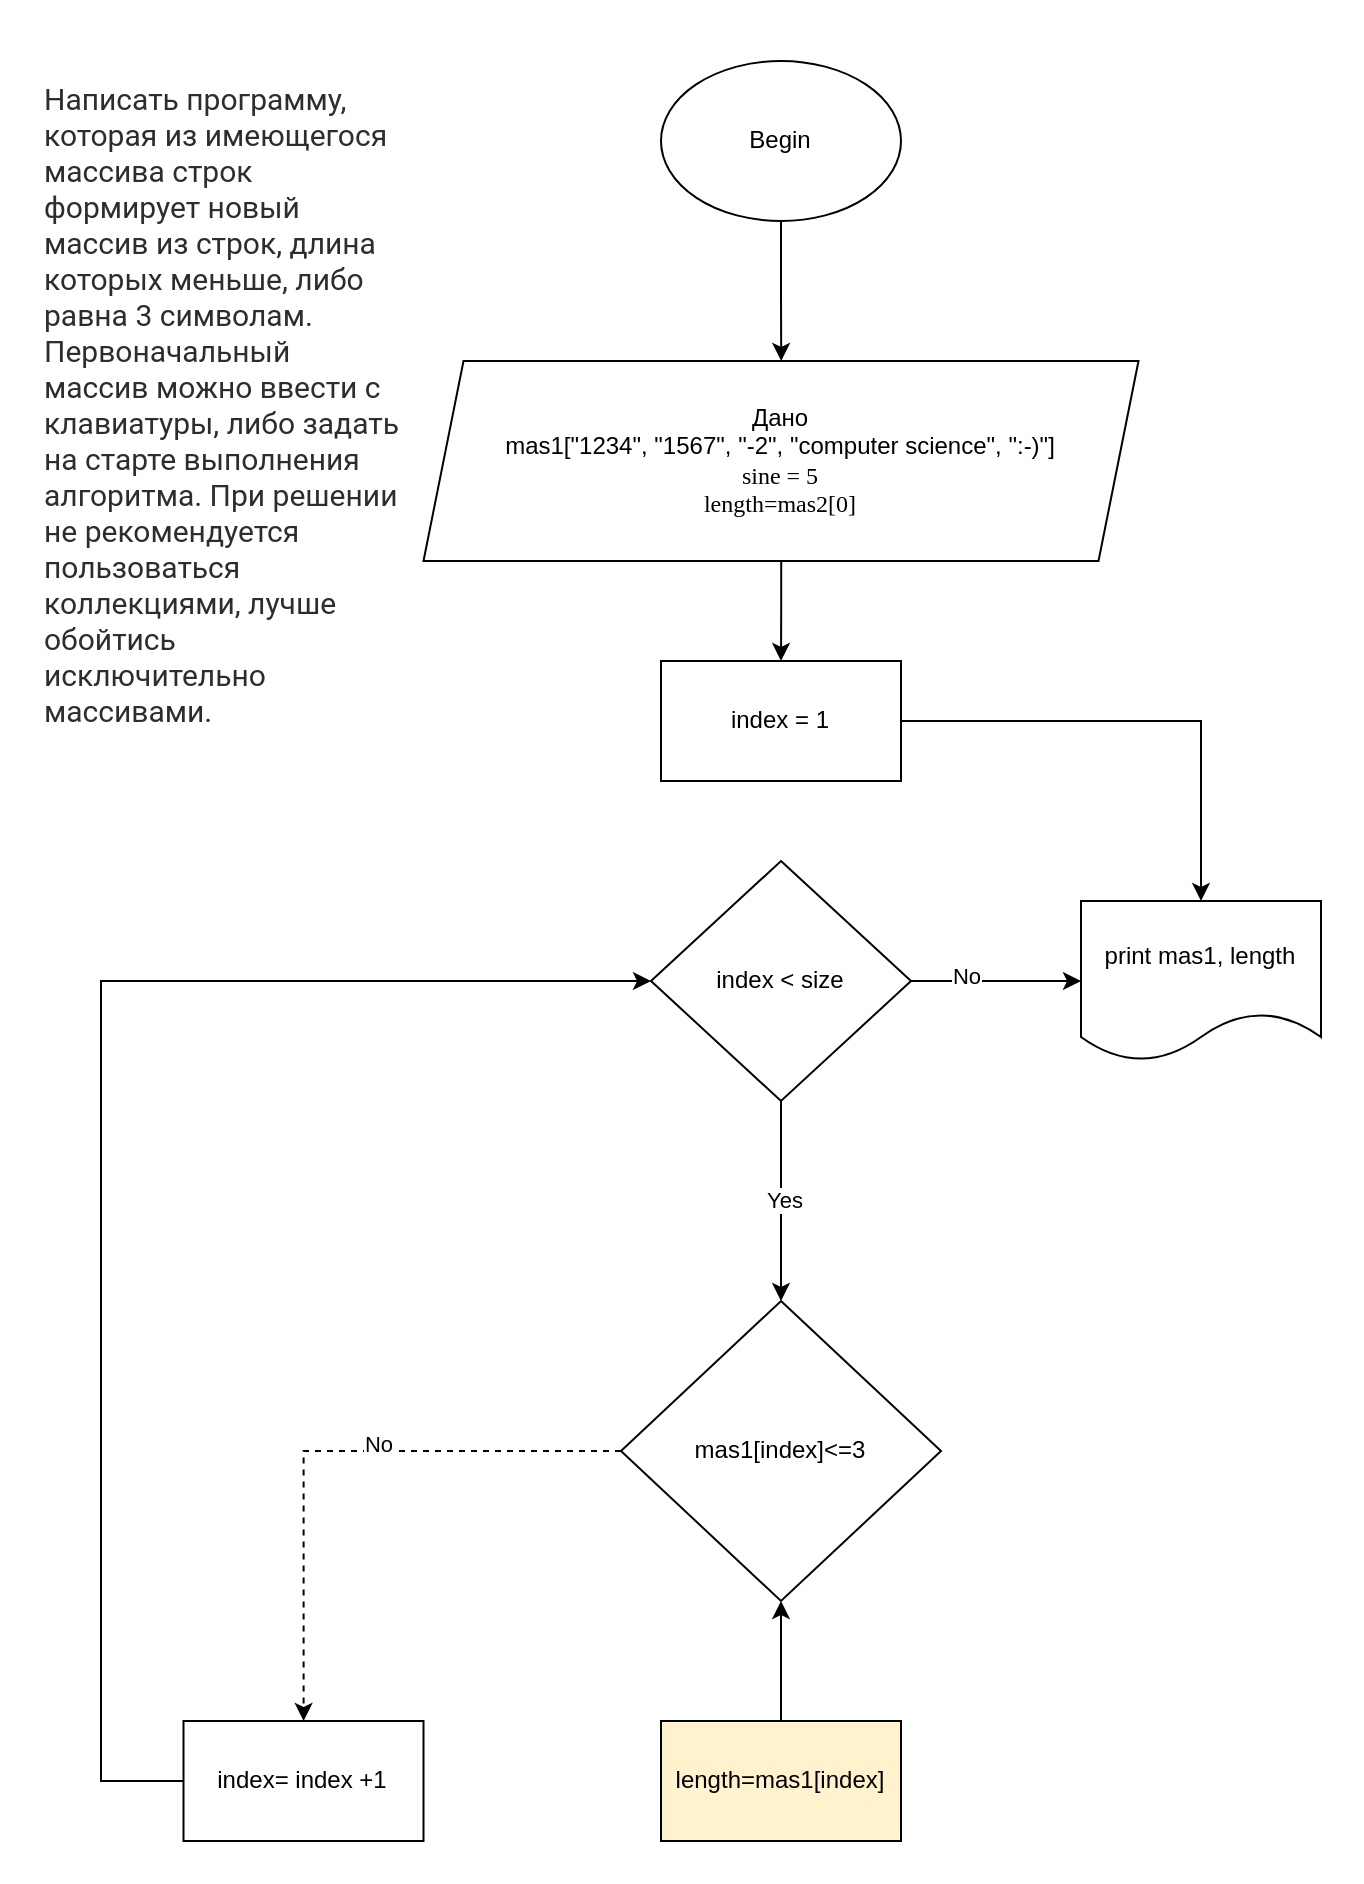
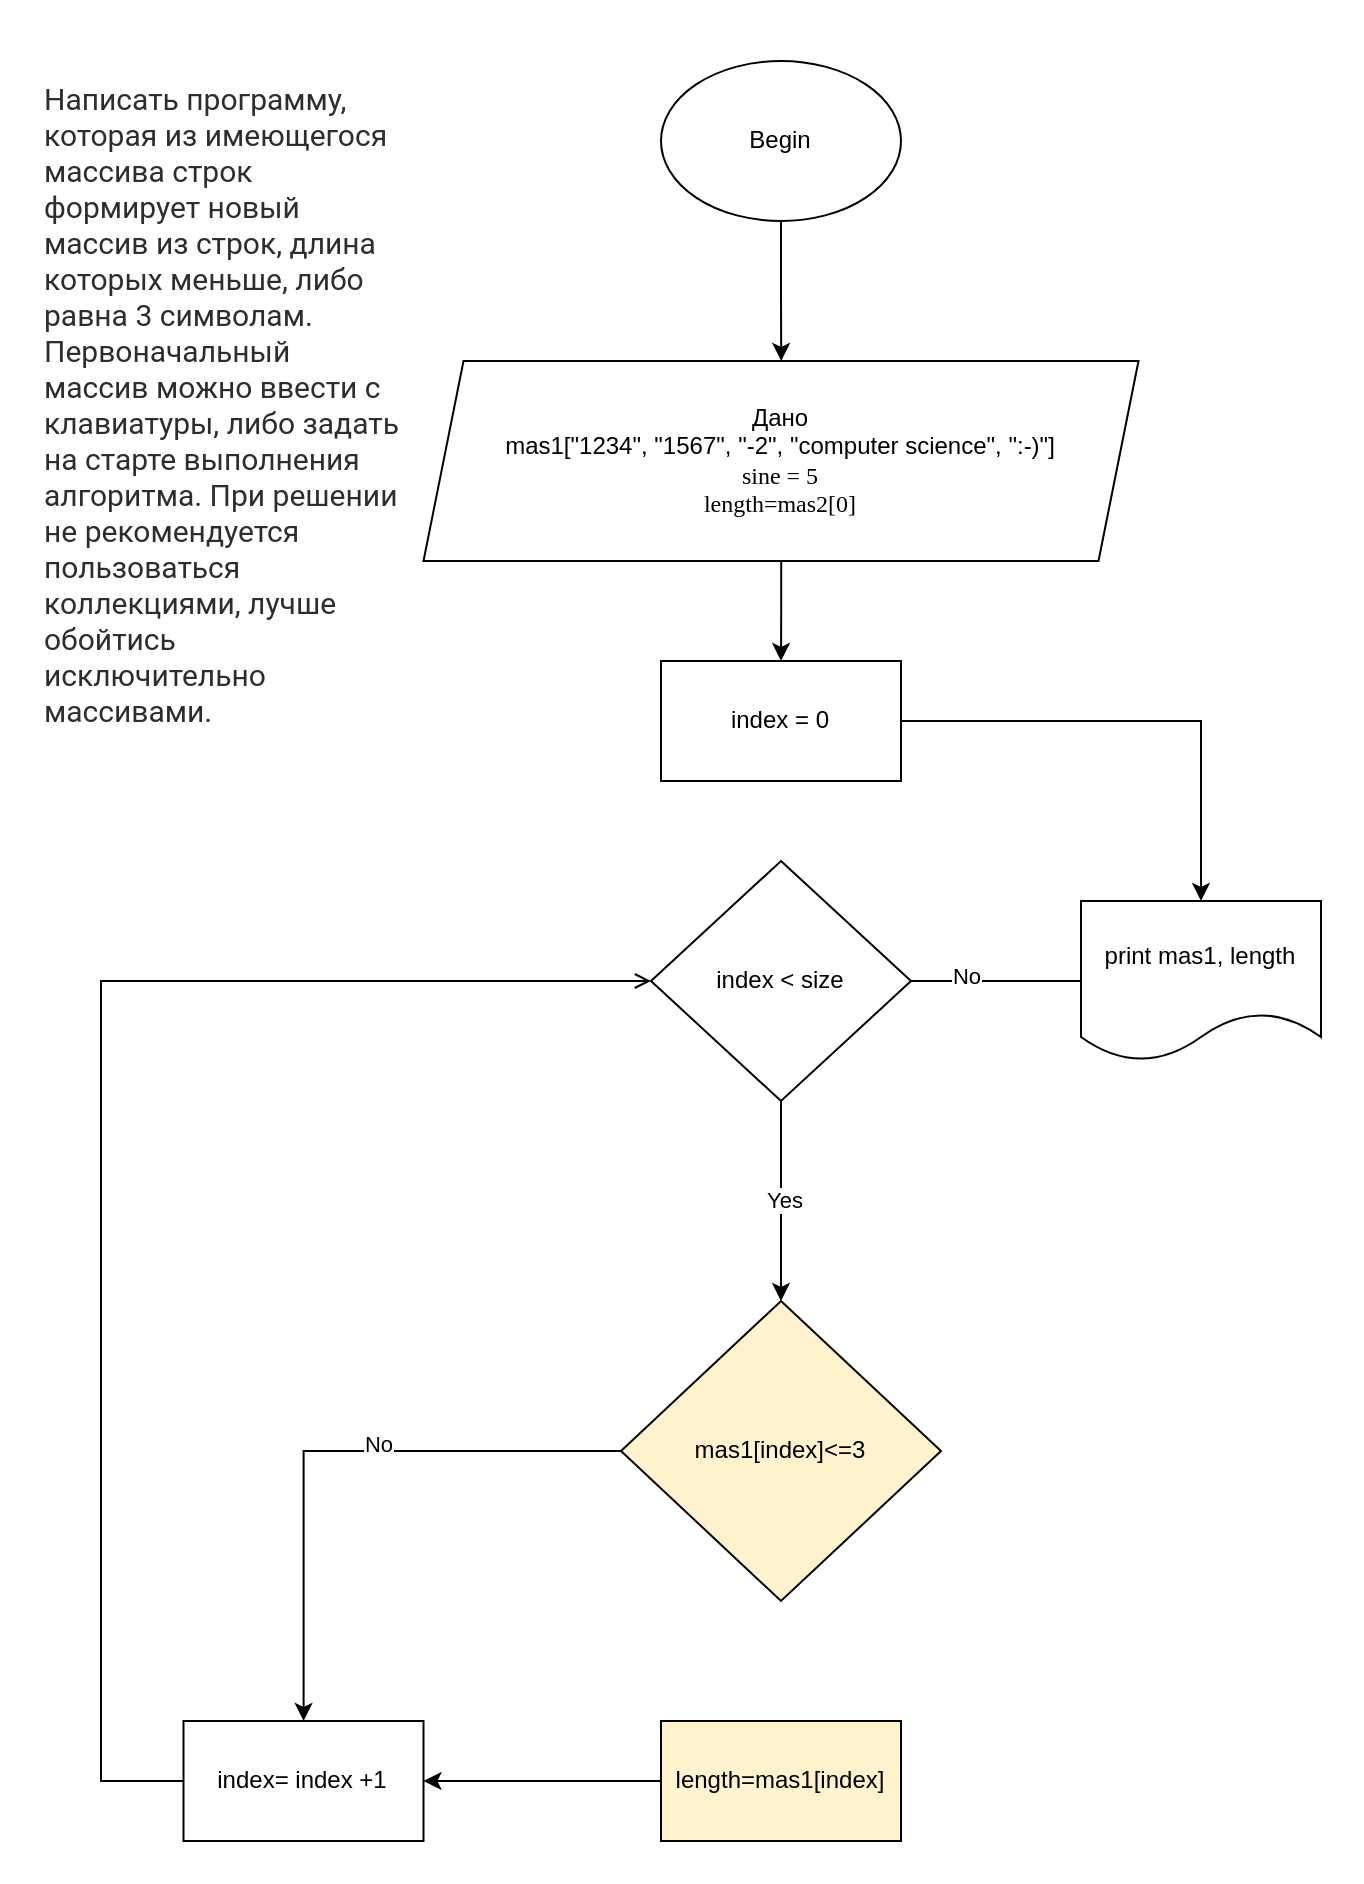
node "index = 1": label "index = 1" -> "index = 0"
edge "index= index +1" -> "index < size": arrowhead classic -> open
edge "index < size" -> "print mas1, length": arrowhead classic -> none
node "mas1[index]<=3": fillcolor #ffffff -> #fff2cc
edge "mas1[index]<=3" -> "index= index +1": style dashed -> solid
edge "length=mas1[index]" -> "mas1[index]<=3": now "length=mas1[index]" -> "index= index +1"
